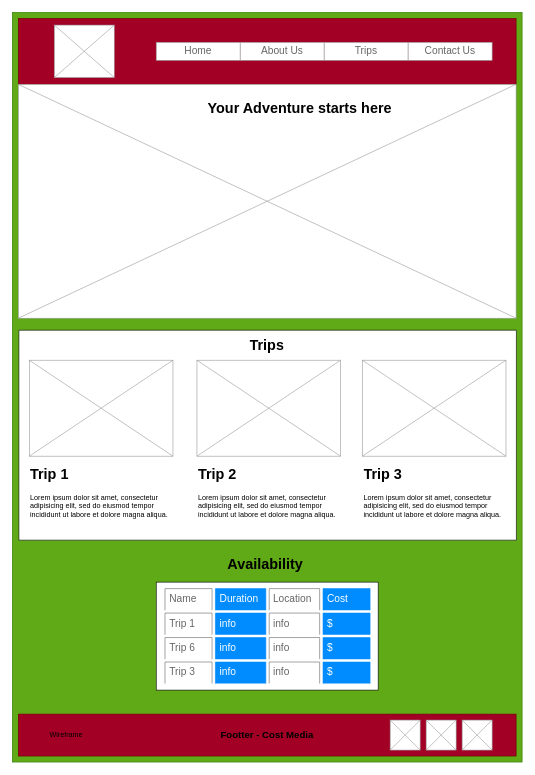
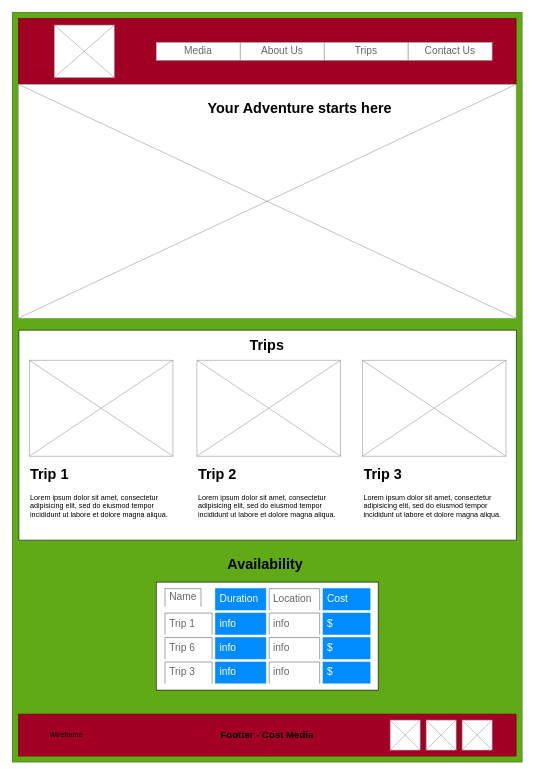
node "Home": label "Home" -> "Media"
node "Name": size 47x22 -> 36x18
